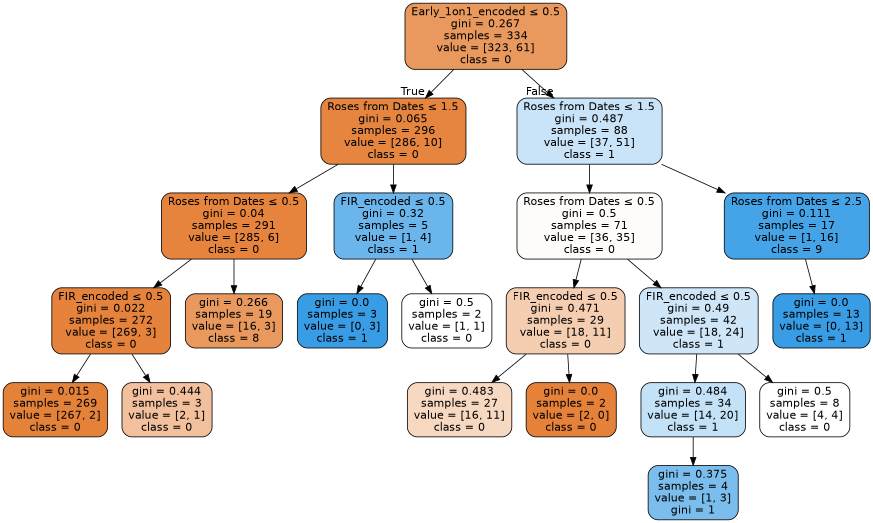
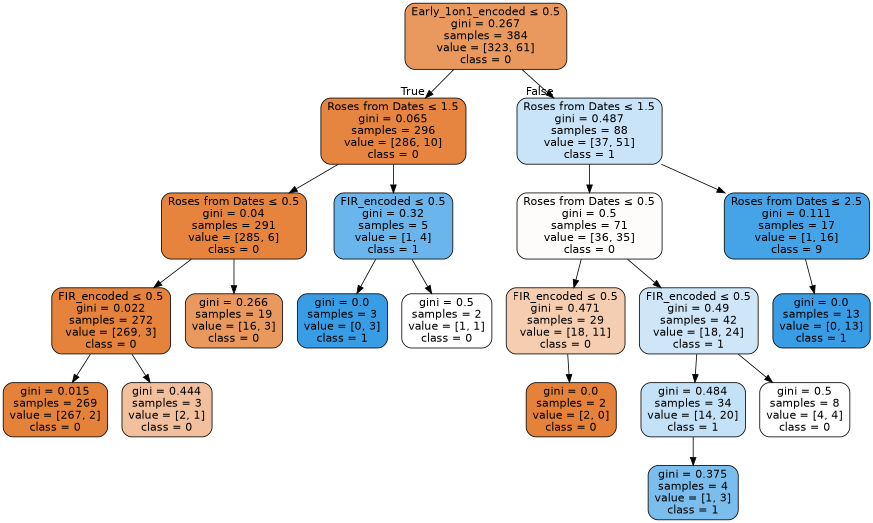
node "Early_1on1_encoded ≤ 0.5": text "samples = 334" -> "samples = 384"
node "gini = 0.266": text "class = 8" -> "class = 0"
node "gini = 0.483": removed
node "gini = 0.375": text "gini = 1" -> "class = 1"
